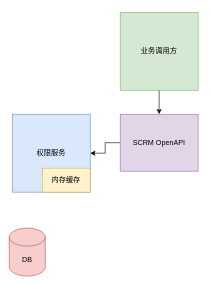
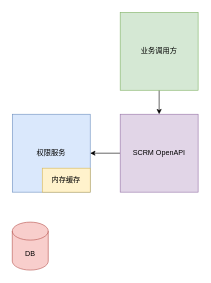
node "SCRM OpenAPI": size 78x57 -> 78x78
node "DB": moved (27, 252) -> (30, 246)
